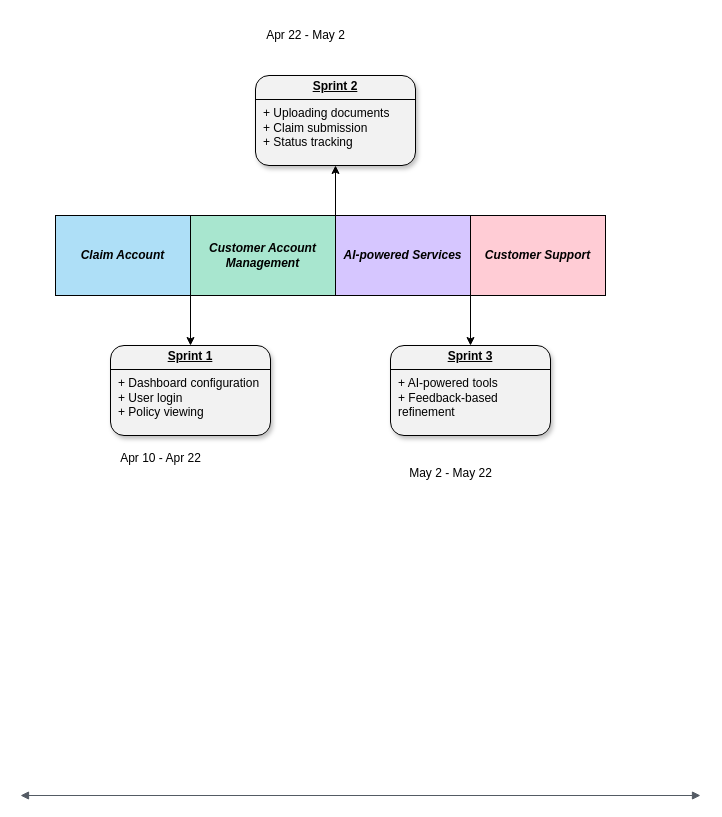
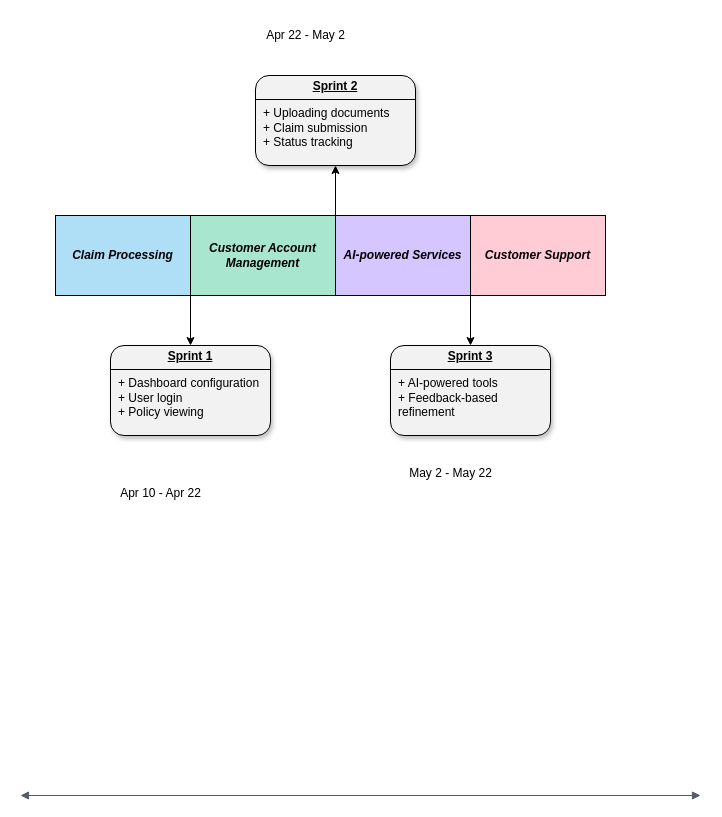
node "Claim Account": label "Claim Account" -> "Claim Processing"
node "Apr 10 - Apr 22": moved (161, 459) -> (161, 494)
